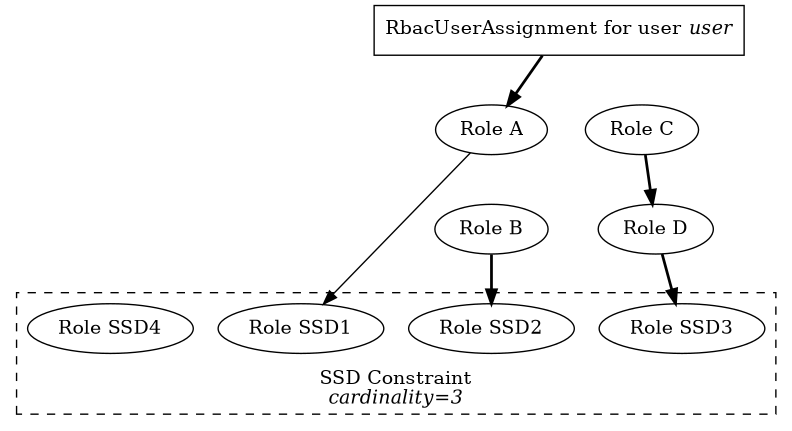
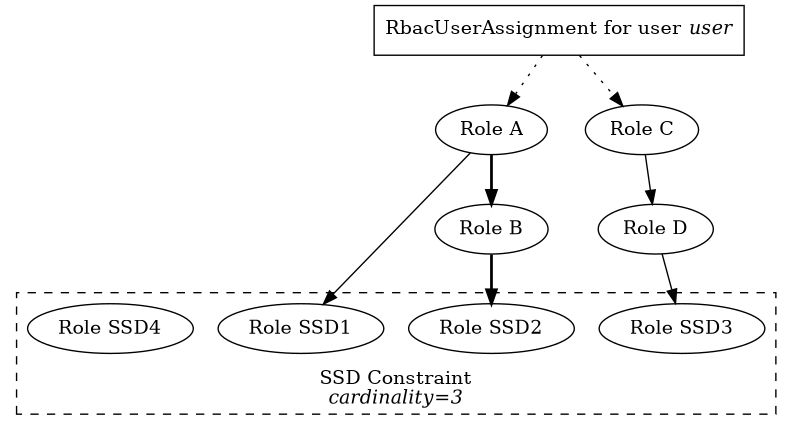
edge "RbacUserAssignment for user" -> "Role A": style bold -> dotted
edge "RbacUserAssignment for user" -> "Role C": added
edge "Role A" -> "Role B": added
edge "Role C" -> "Role D": style bold -> solid
edge "Role D" -> "Role SSD3": style bold -> solid
